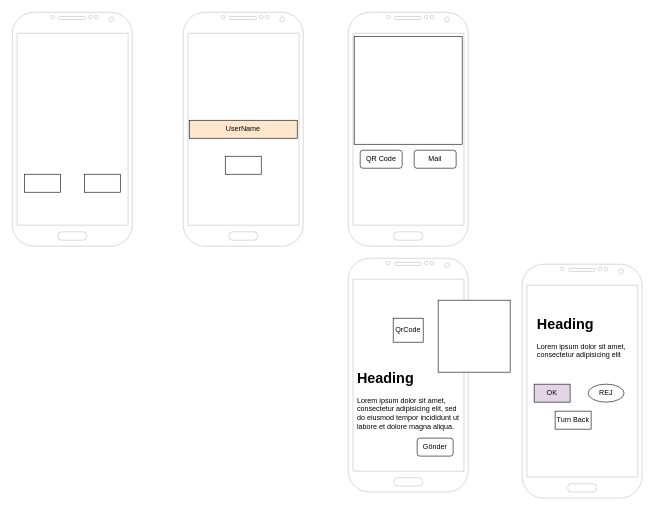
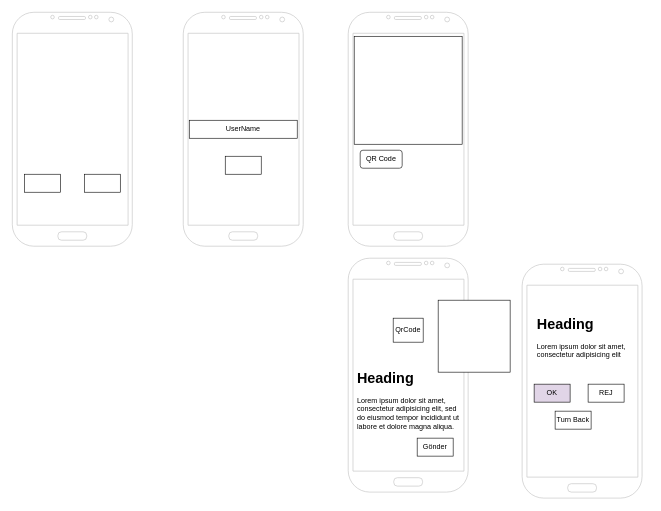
node "UserName": fillcolor #ffe6cc -> #ffffff
node "Mail": removed
node "REJ": shape ellipse -> rectangle
node "Gönder": shape rounded rectangle -> rectangle
